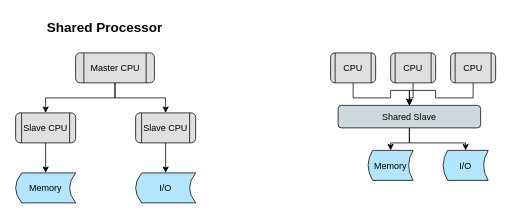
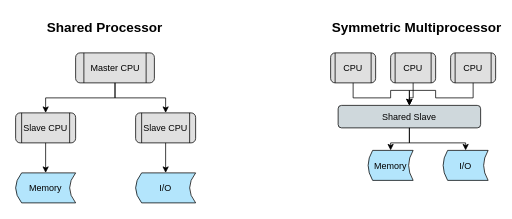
node "Symmetric Multiprocessor": added
